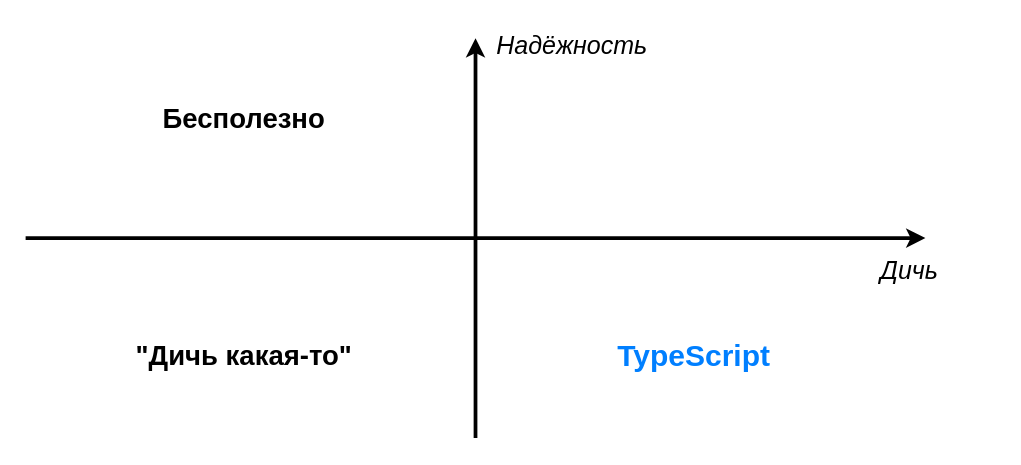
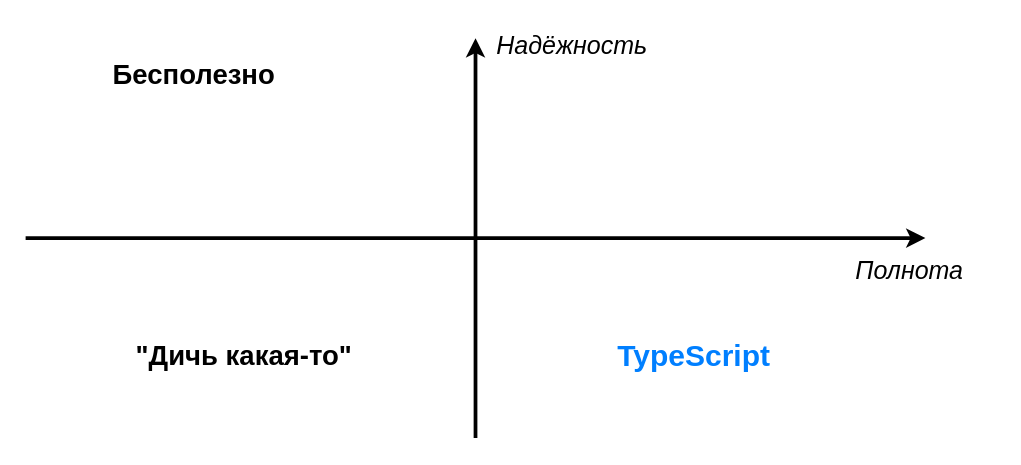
node "Бесполезно": moved (244, 119) -> (194, 76)
node "Дичь": label "Дичь" -> "Полнота"
